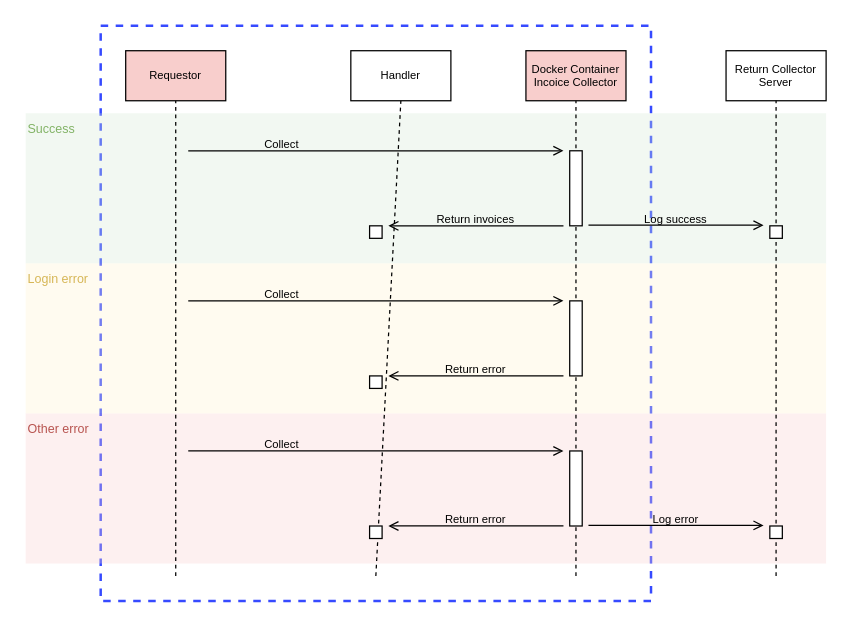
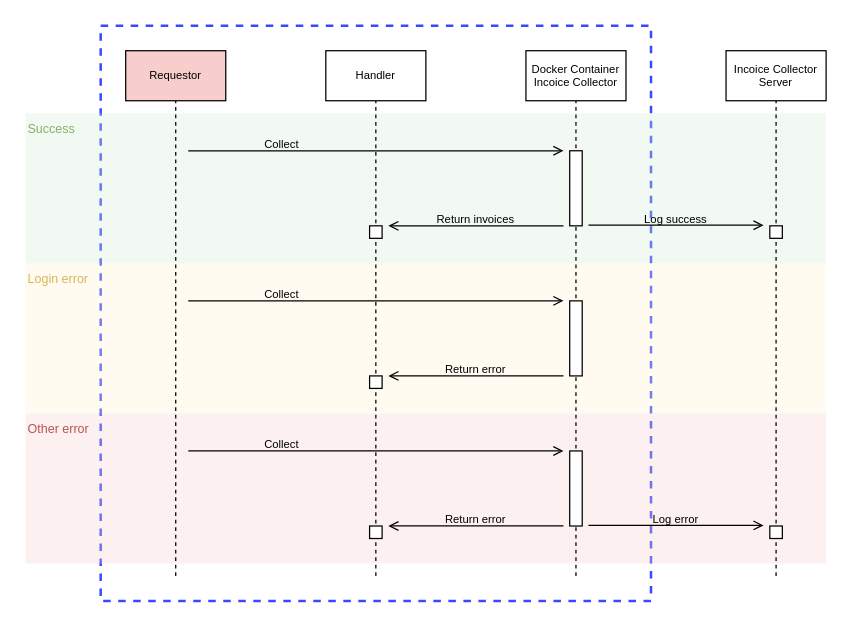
node "Handler": moved (401, 76) -> (376, 76)
node "Docker ContainerIncoice Collector": fillcolor #f8cecc -> #ffffff
node "Return CollectorServer": label "Return CollectorServer" -> "Incoice CollectorServer"
